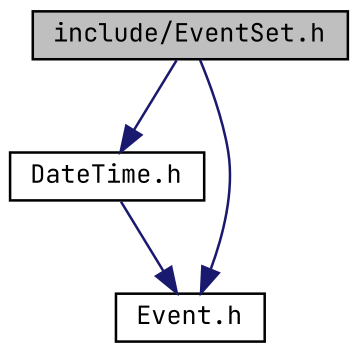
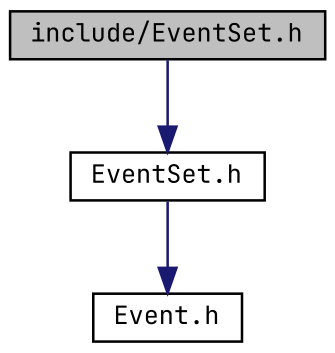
edge "include/EventSet.h" -> "Event.h": removed
node "DateTime.h": label "DateTime.h" -> "EventSet.h"
